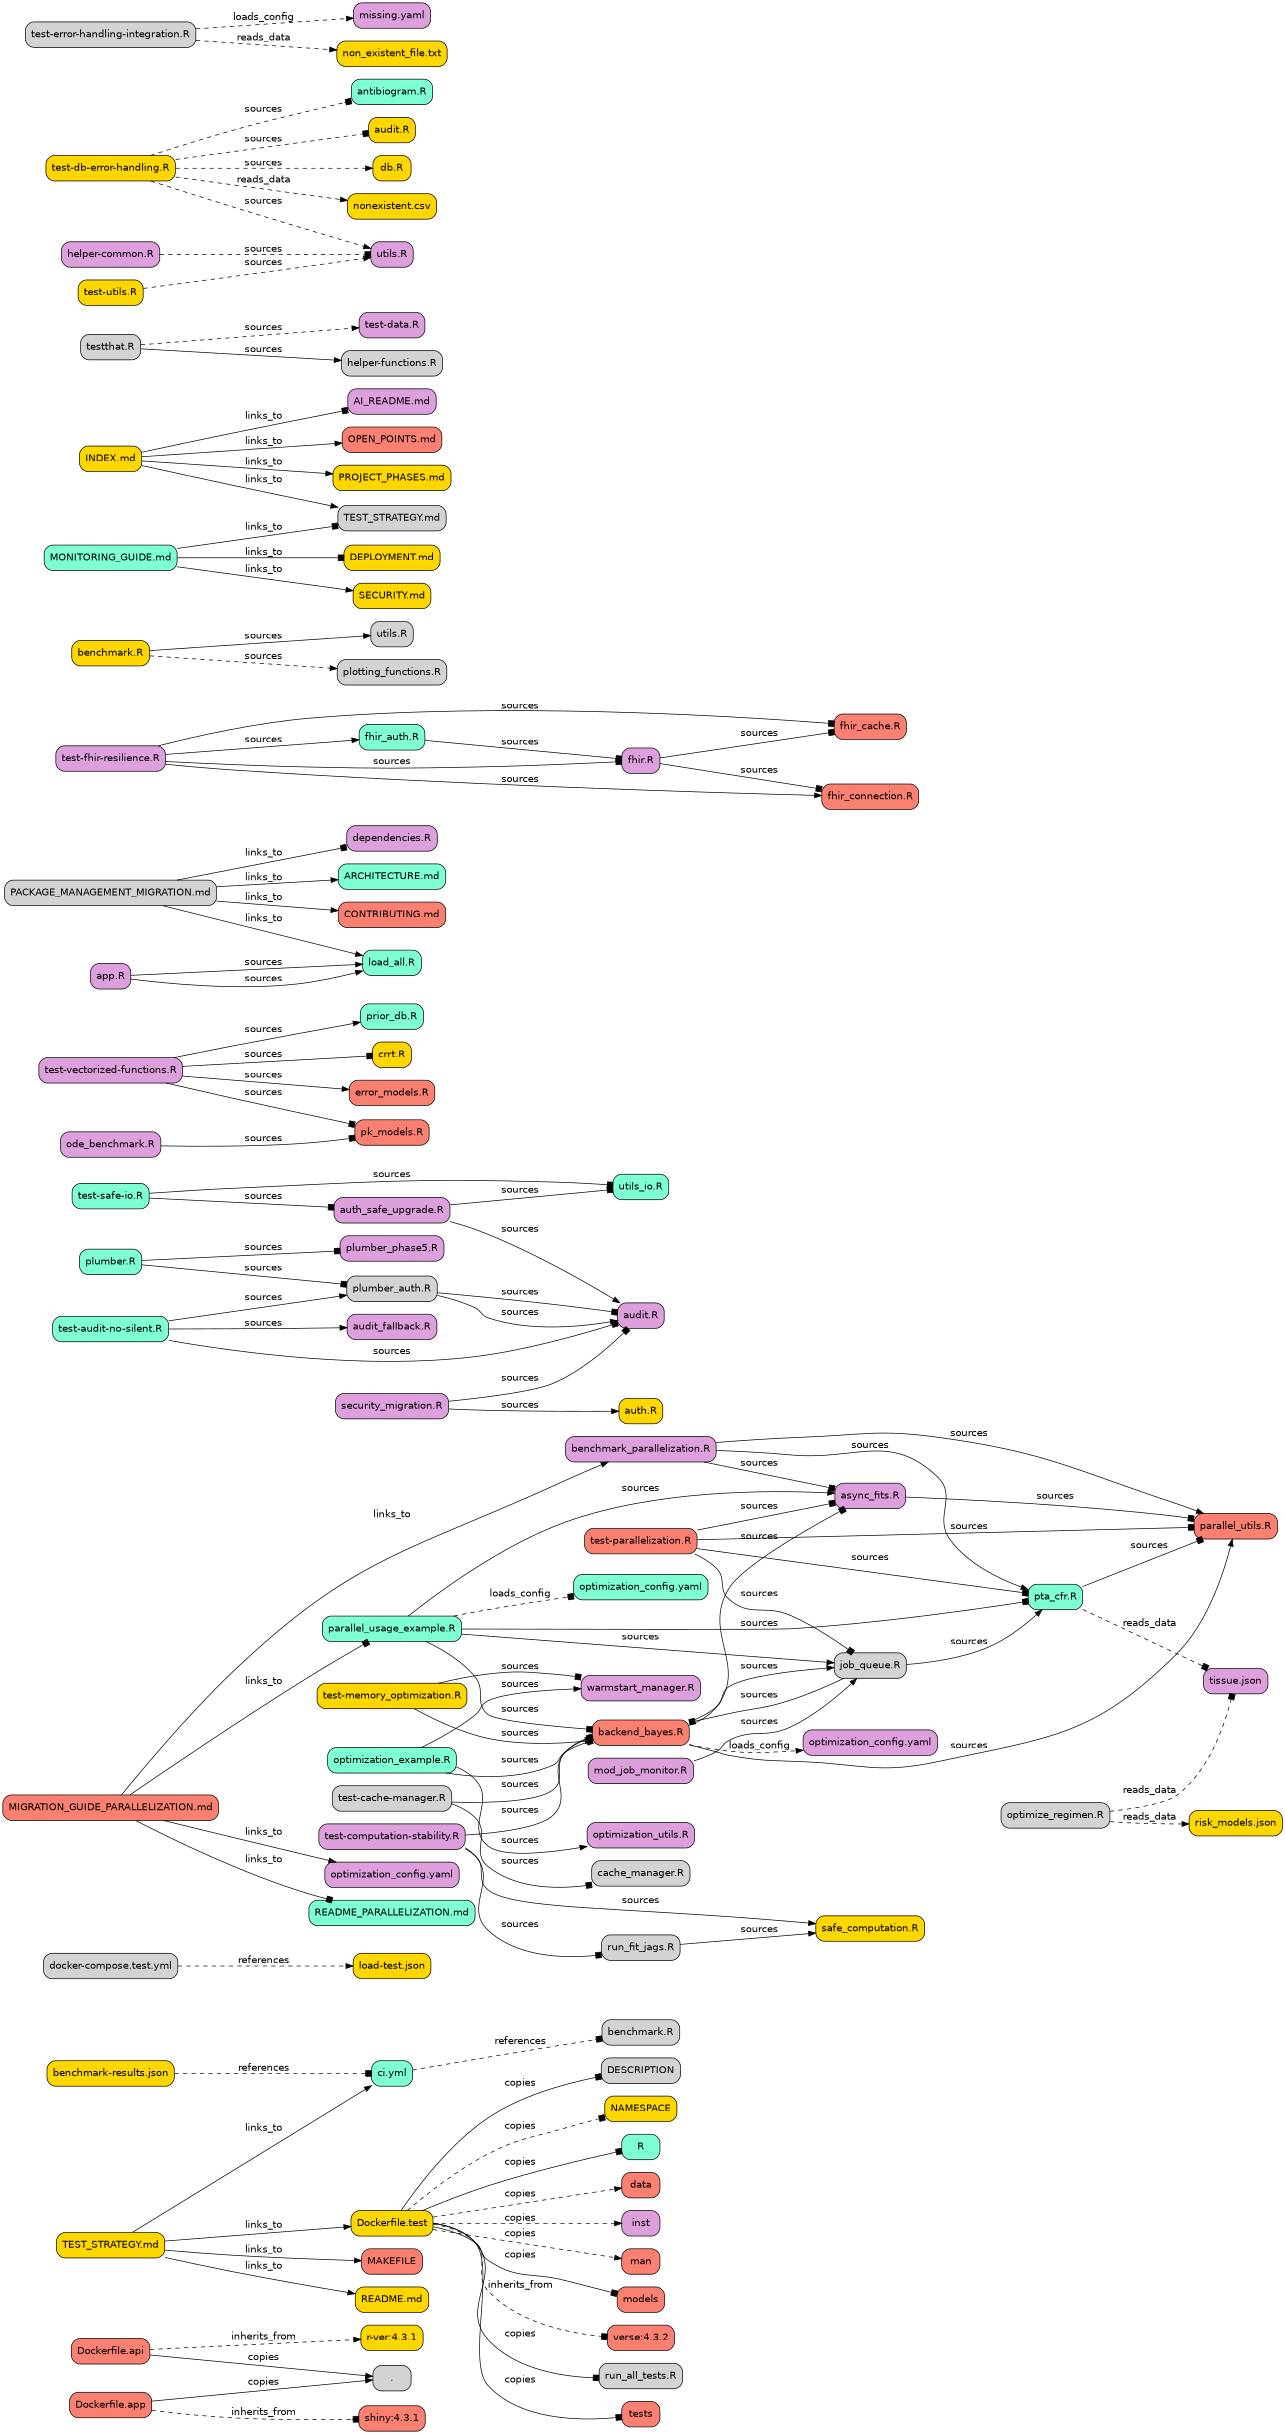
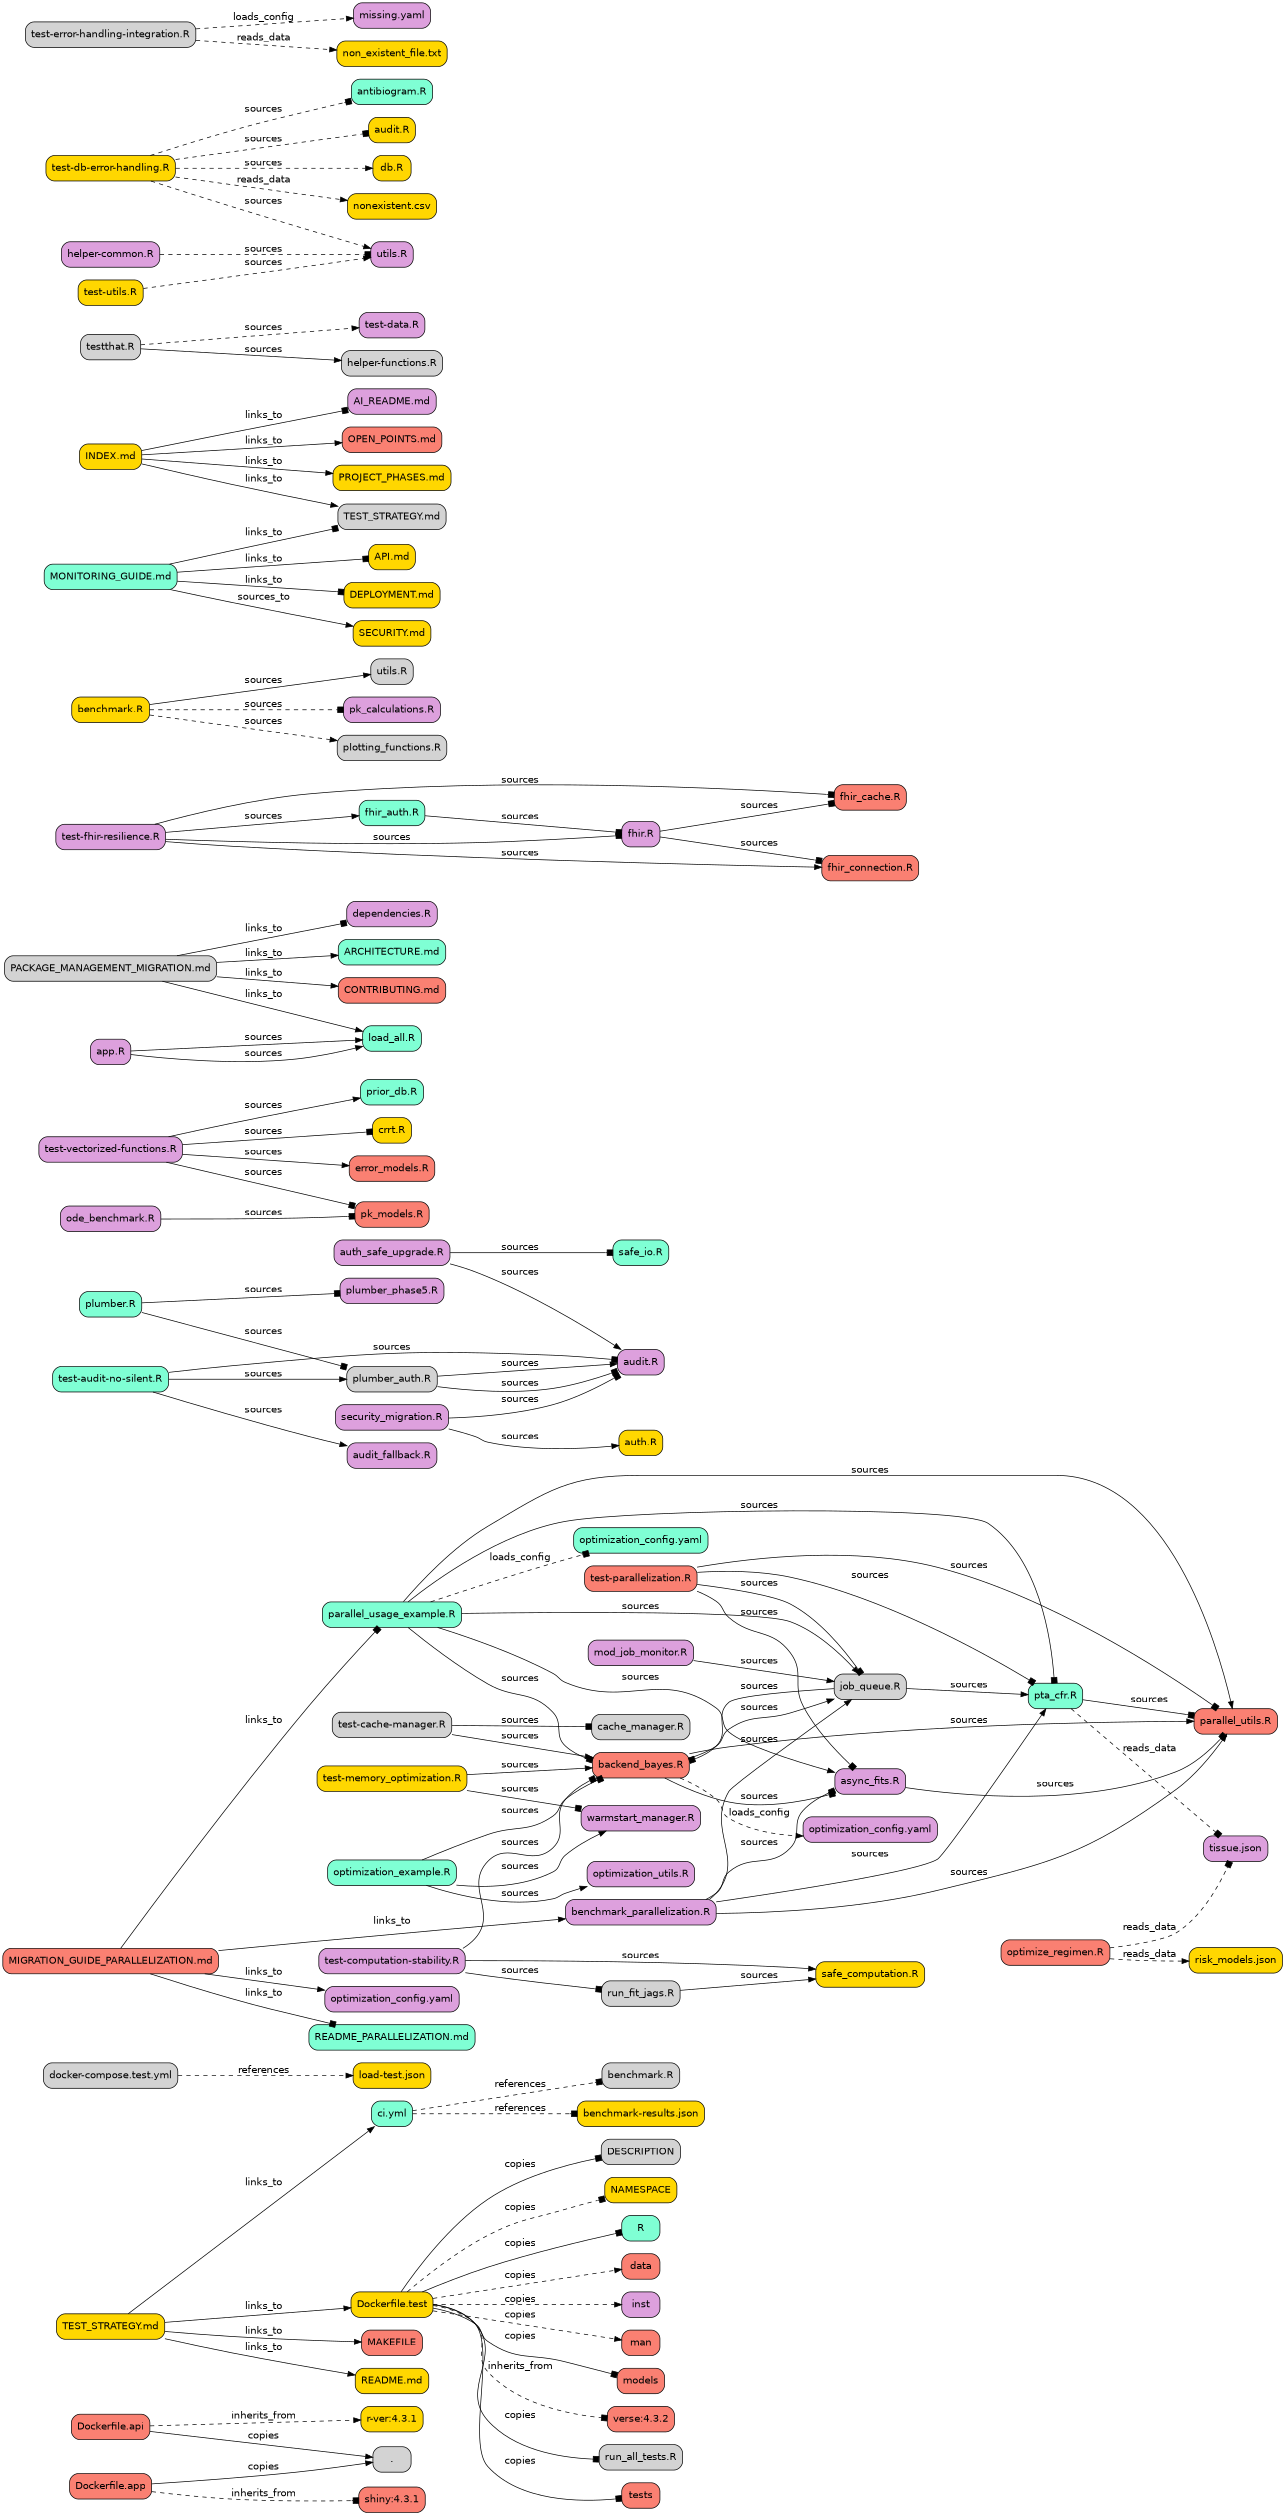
node "API.md": added
edge "MONITORING_GUIDE.md" -> "SECURITY.md": label "links_to" -> "sources_to"
node "pk_calculations.R": added
node "utils_io.R": label "utils_io.R" -> "safe_io.R"
node "test-safe-io.R": removed
edge "parallel_usage_example.R" -> "parallel_utils.R": added, label "sources"
edge "benchmark_parallelization.R" -> "job_queue.R": added, label "sources"
node "optimize_regimen.R": fillcolor lightgrey -> salmon
edge "benchmark-results.json" -> "ci.yml": reversed
